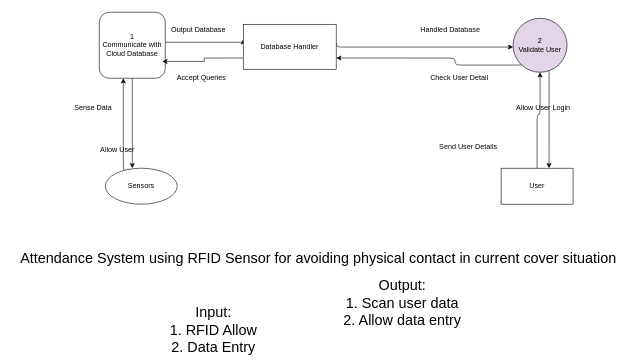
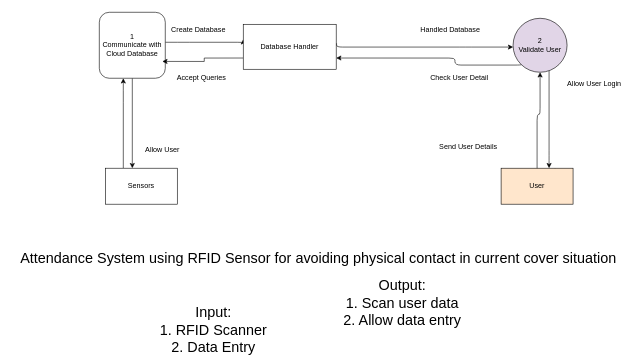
node "Output Database": label "Output Database" -> "Create Database"
node "Sense Data": removed
node "Allow User Login": moved (543, 108) -> (594, 84)
node "Allow User": moved (117, 150) -> (162, 150)
node "Sensors": shape ellipse -> rectangle
node "User": fillcolor #ffffff -> #ffe6cc
node "Input: 1. RFID Allow 2. Data Entry": label "Input: 1. RFID Allow 2. Data Entry" -> "Input: 1. RFID Scanner 2. Data Entry"
